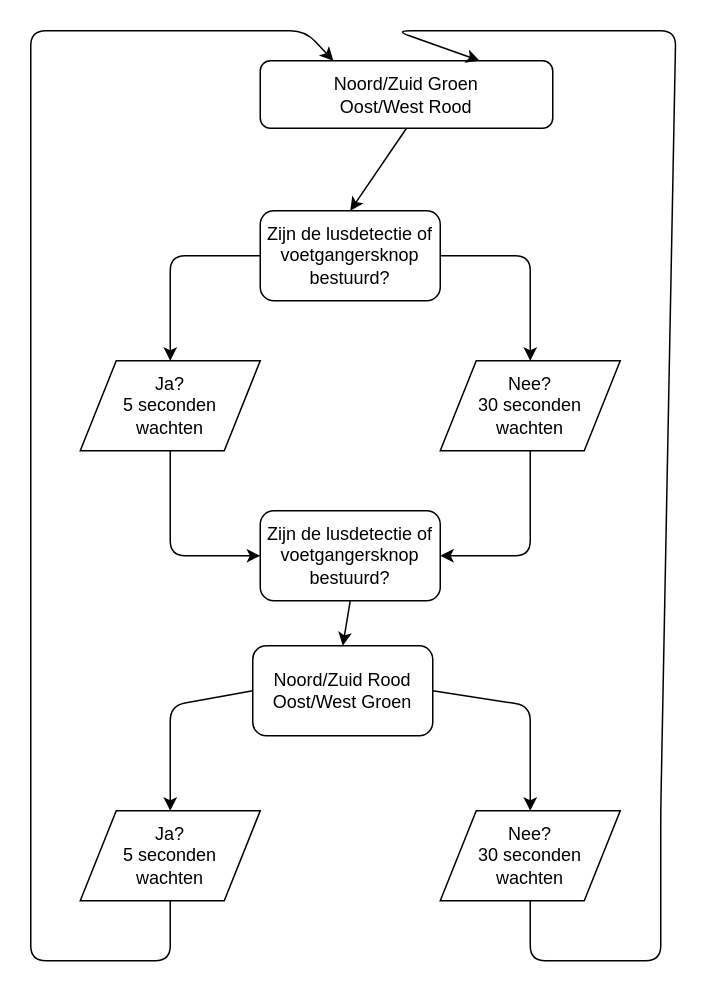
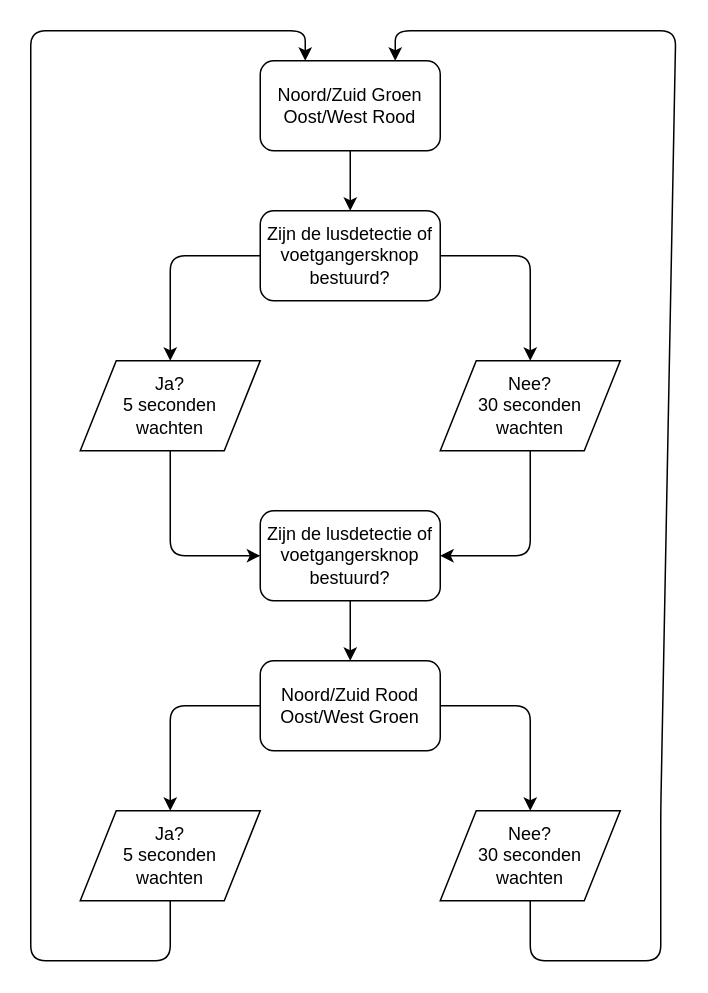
node "Noord/Zuid Groen Oost/West Rood": size 293x68 -> 180x90
node "Noord/Zuid Rood Oost/West Groen": moved (343, 691) -> (350, 706)
